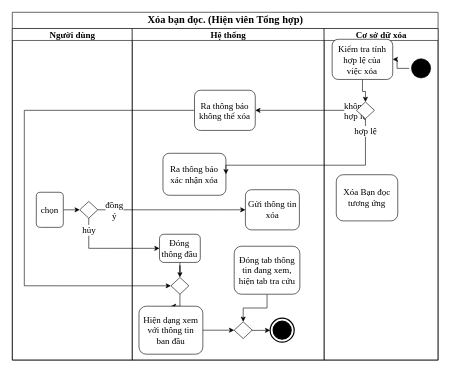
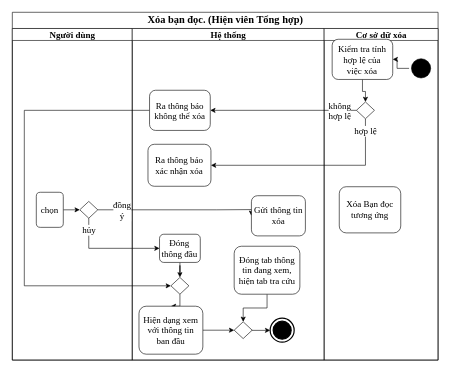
node "Ra thông báo không thể xóa": moved (225, 110) -> (180, 110)
node "Ra thông báo xác nhận xóa": moved (195, 174) -> (180, 165)
node "Xóa Bạn đọc tương ứng": moved (367, 198) -> (370, 210)
node "Gửi thông tin xóa": moved (273, 210) -> (279, 216)
